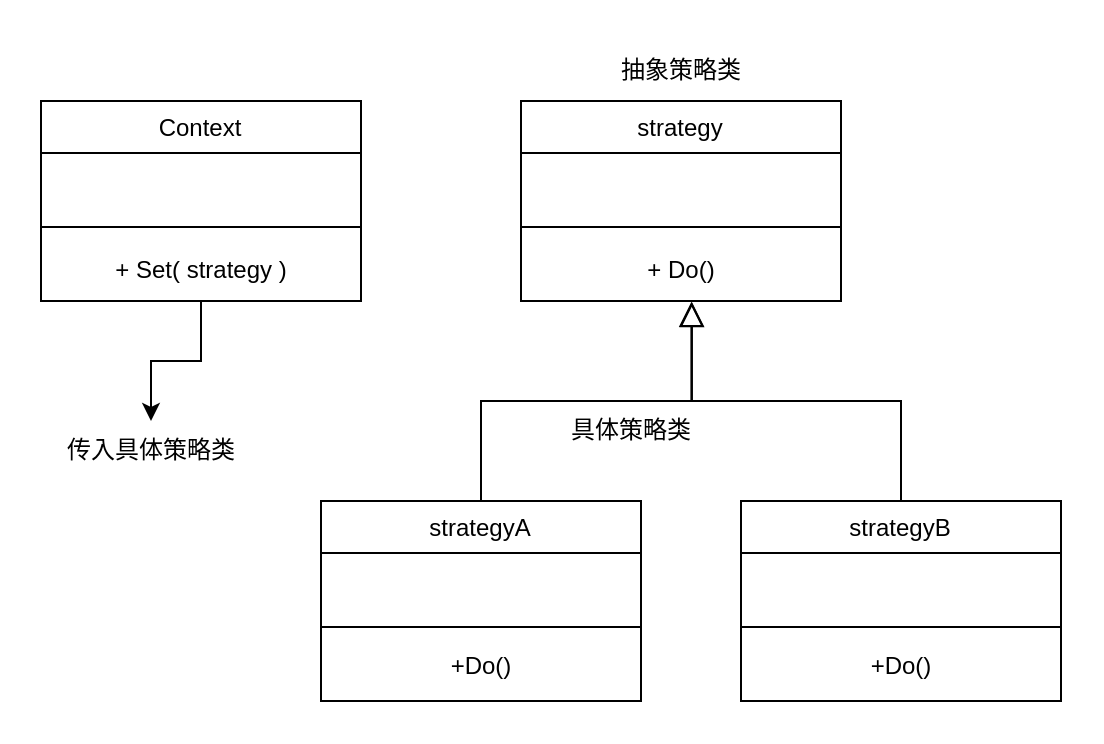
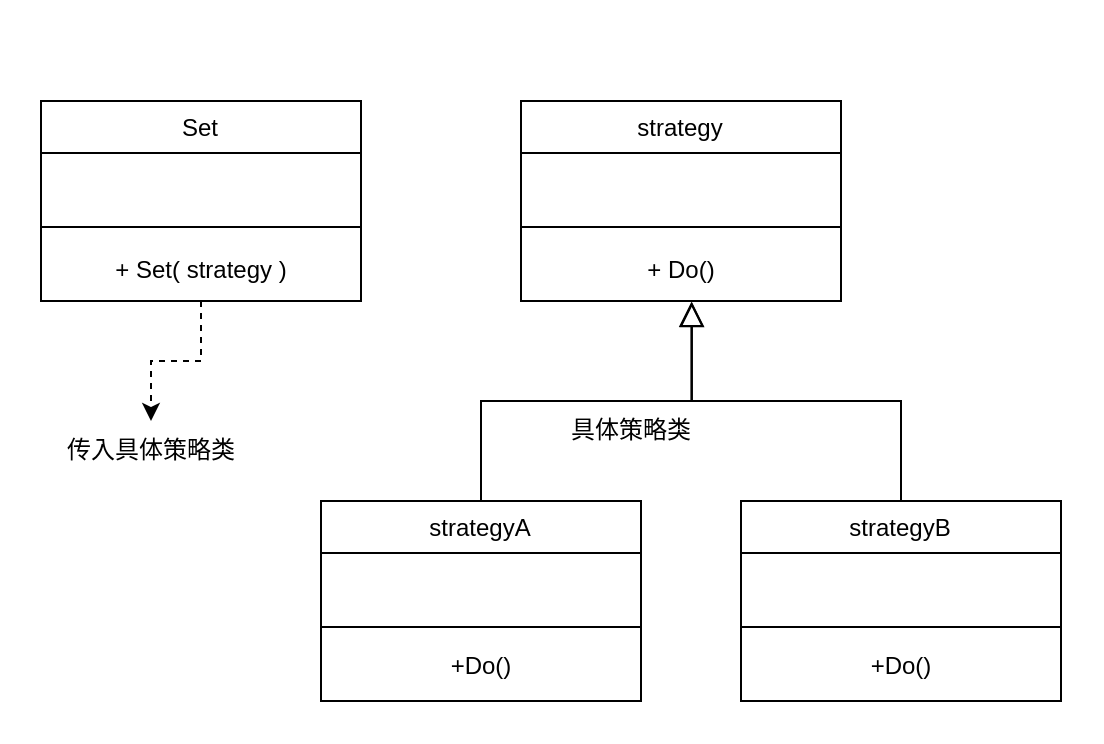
node "抽象策略类": removed
node "Context": label "Context" -> "Set"
edge "+ Set( strategy )" -> "传入具体策略类": style solid -> dashed
